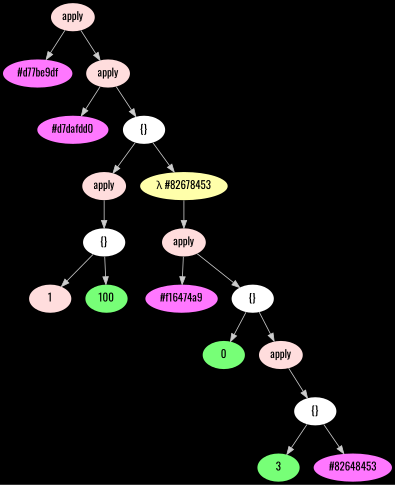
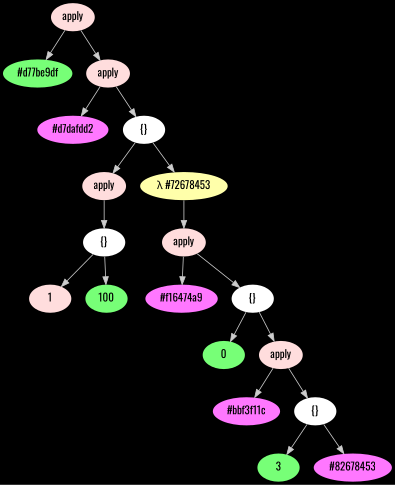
node "#d77be9df": fillcolor #ff77ff -> #77ff77
node "#d7dafdd0": label "#d7dafdd0" -> "#d7dafdd2"
node "λ #82678453": label "λ #82678453" -> "λ #72678453"
node "#bbf3f11c": added
node "#82648453": label "#82648453" -> "#82678453"
